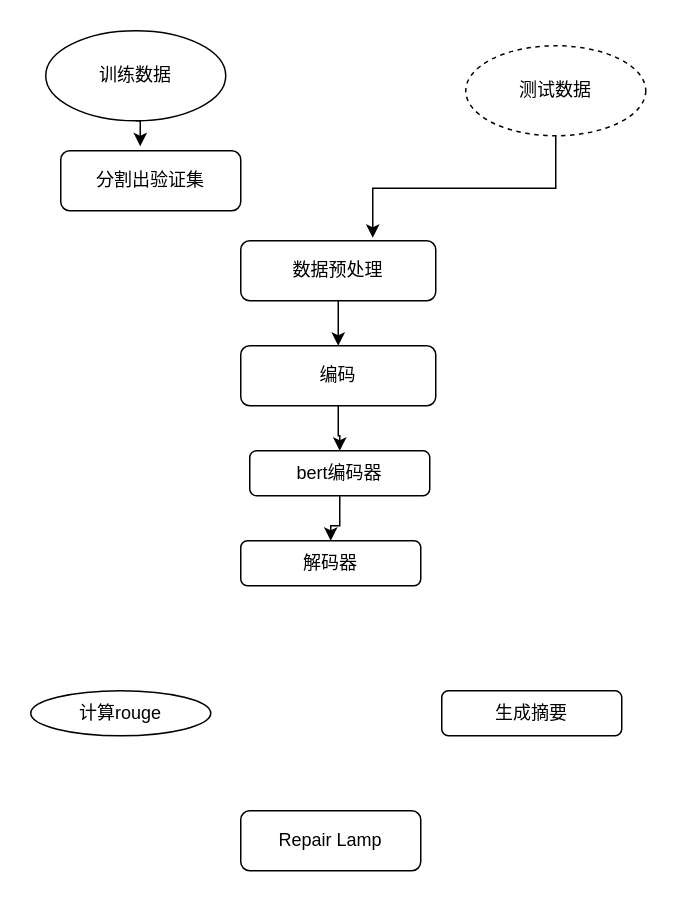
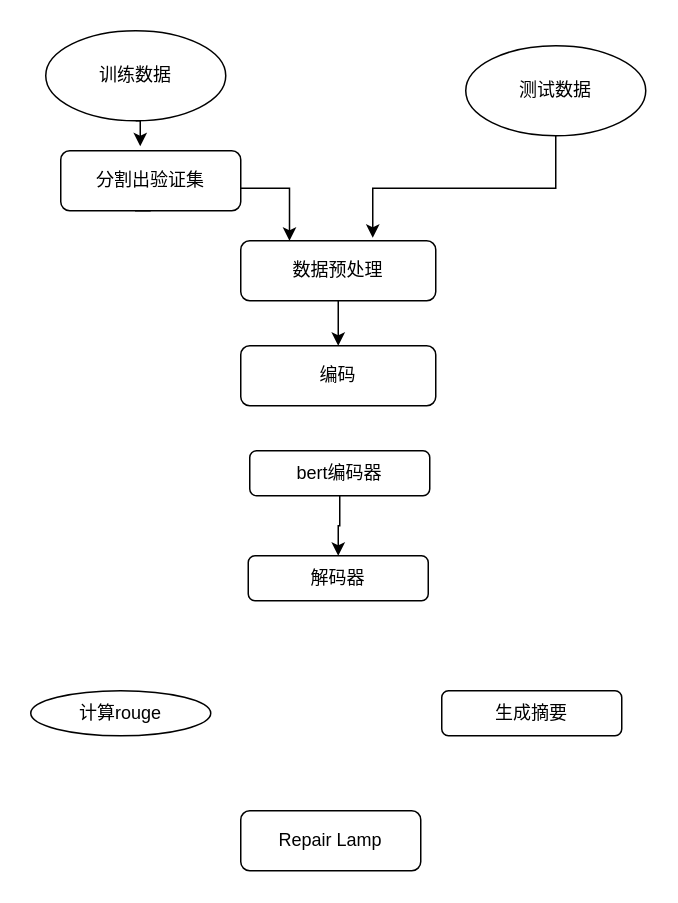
node "测试数据": style dashed -> solid
edge "分割出验证集" -> "数据预处理": added
edge "编码" -> "bert编码器": removed
node "解码器": moved (331, 563) -> (338, 578)
